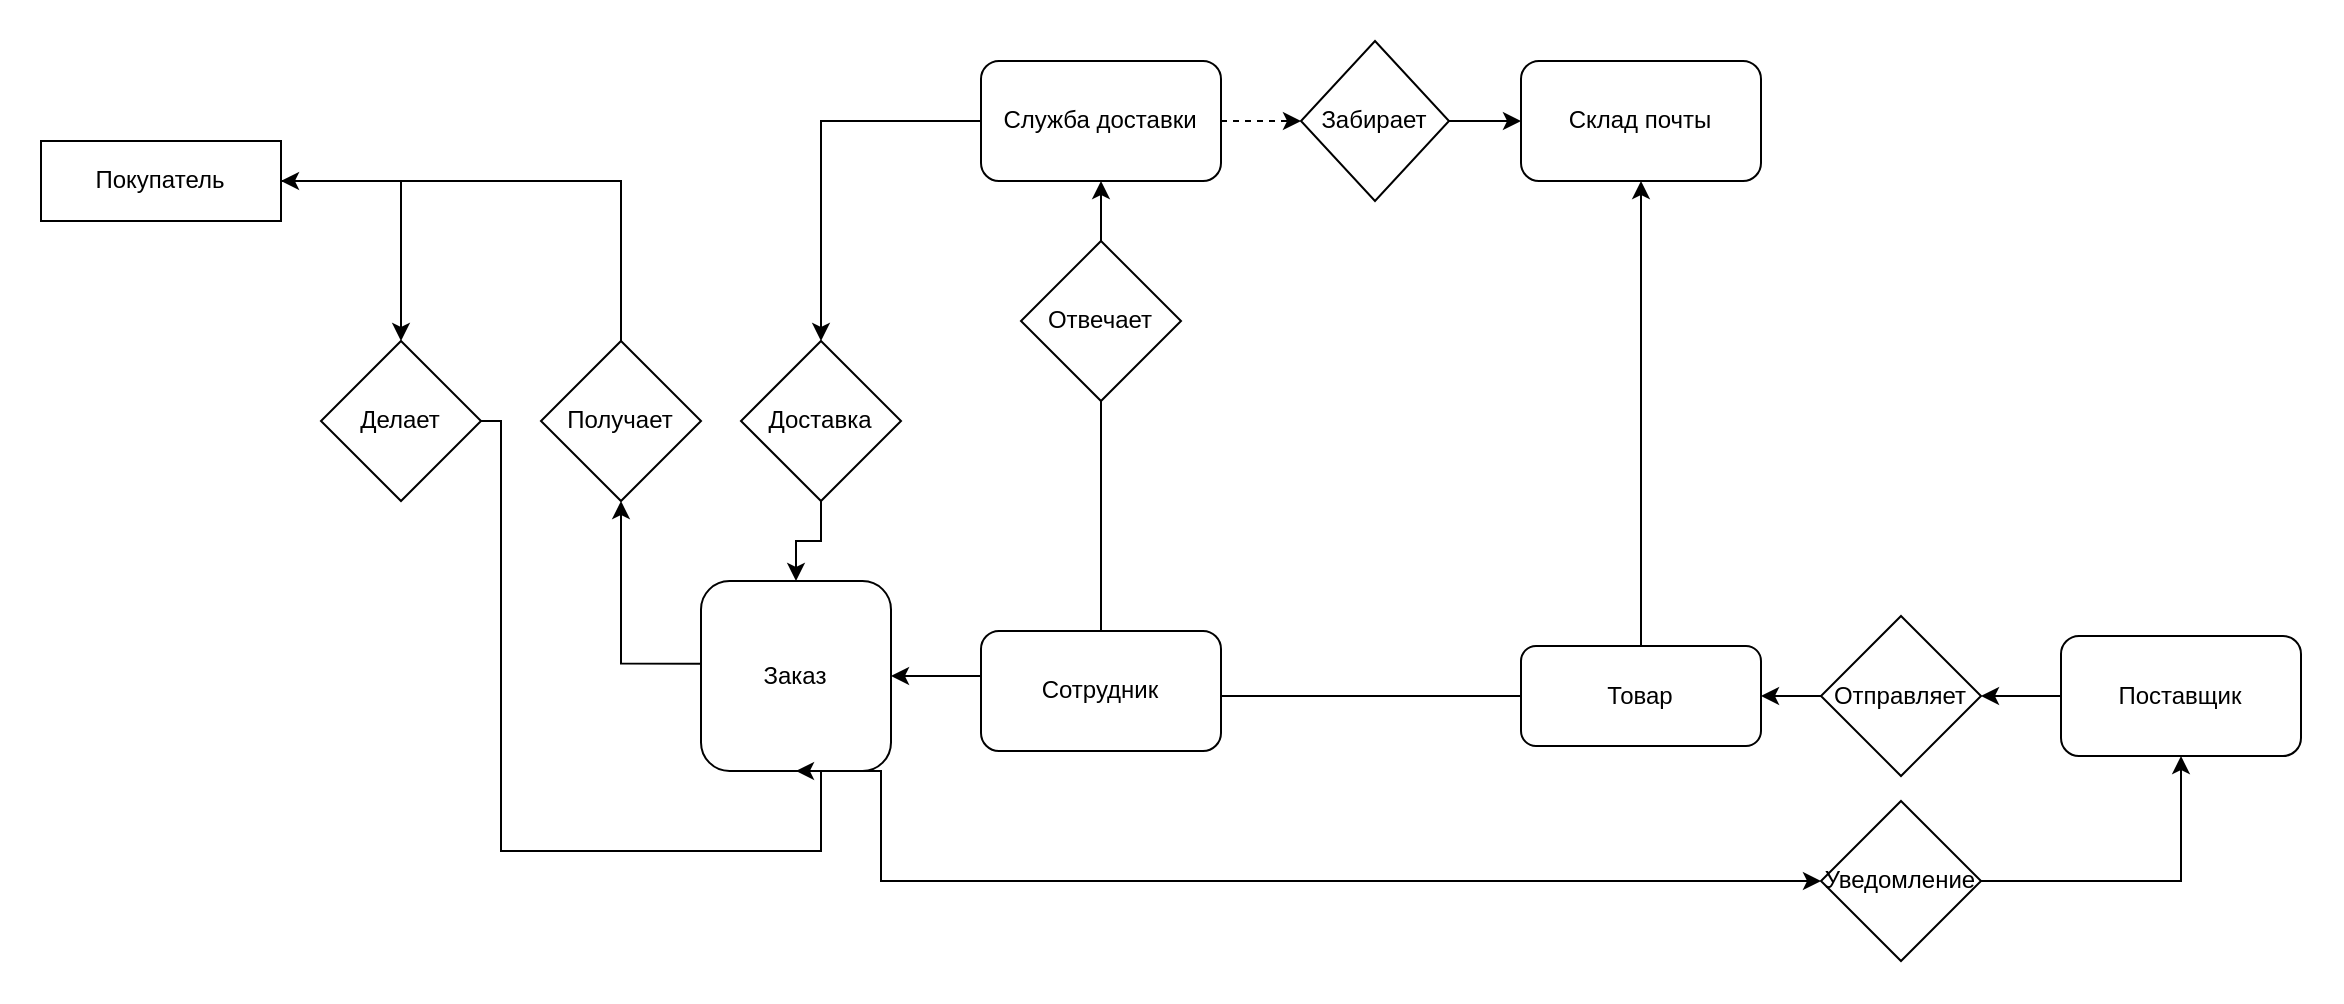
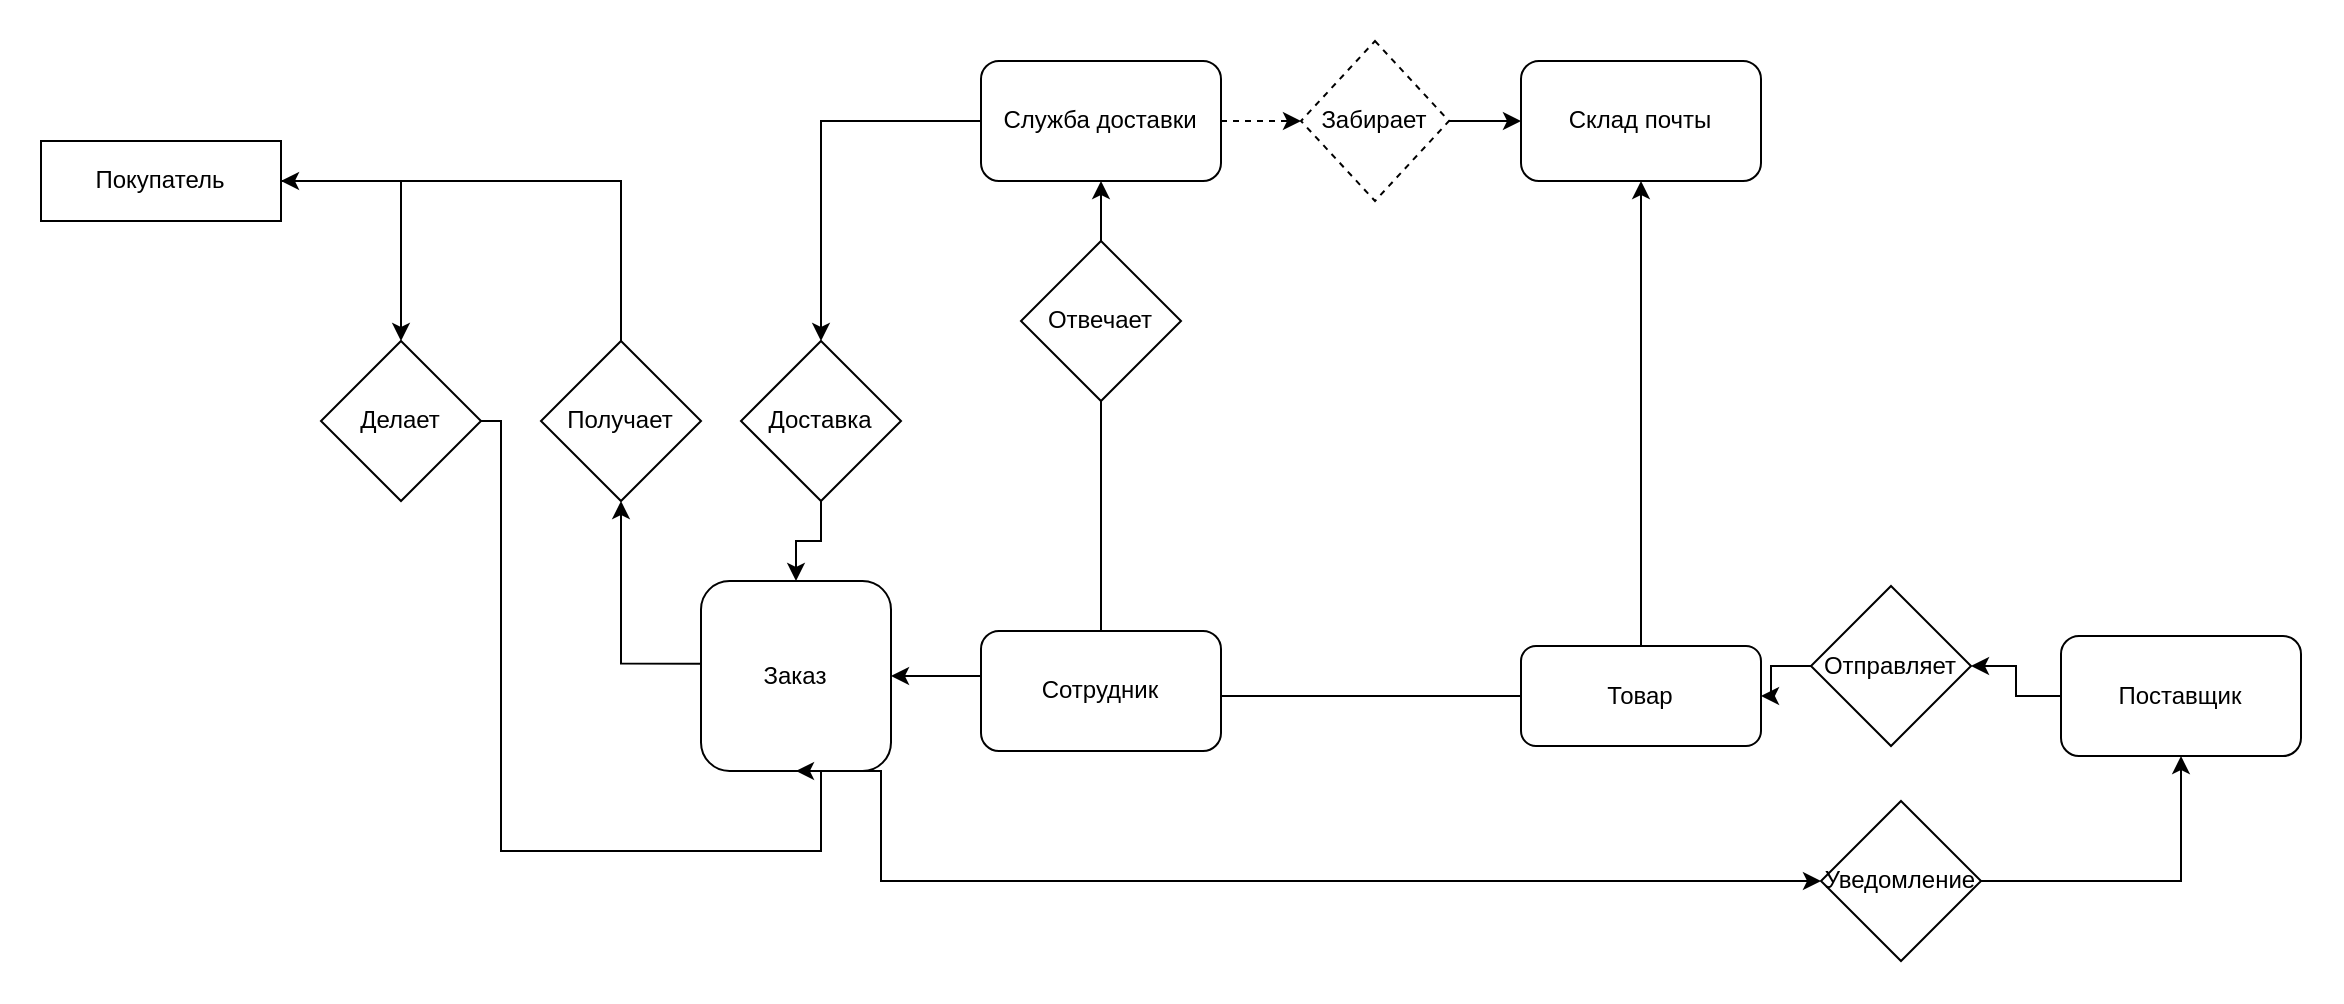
node "Забирает": style solid -> dashed
node "Отправляет": moved (1901, 696) -> (1891, 666)
